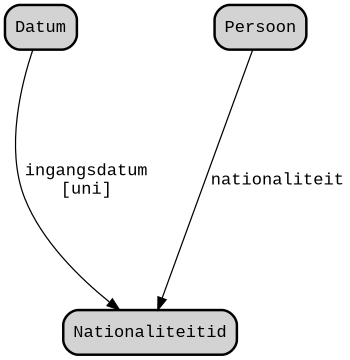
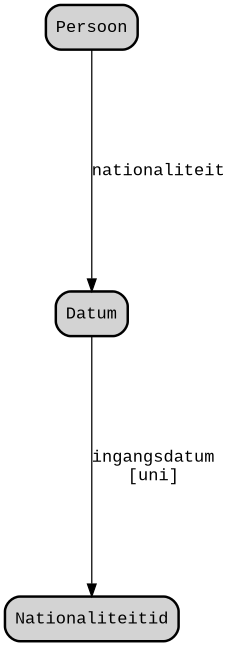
edge "Persoon" -> "Nationaliteitid": now "Persoon" -> "Datum"
